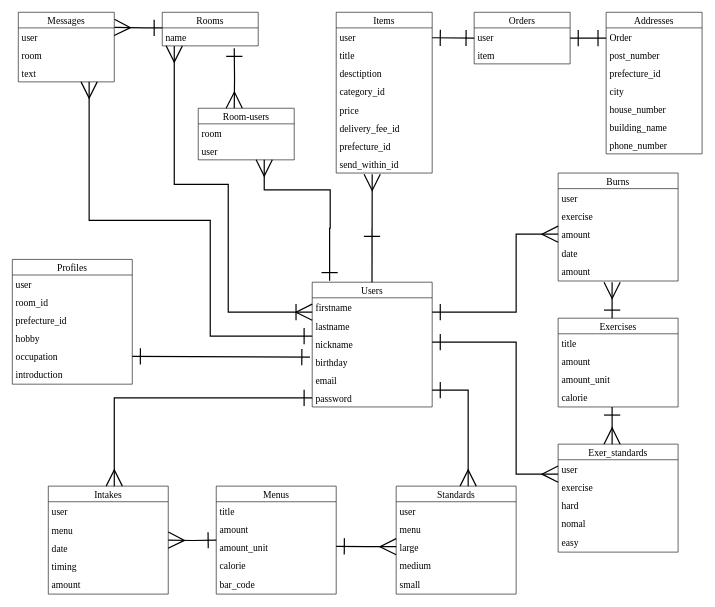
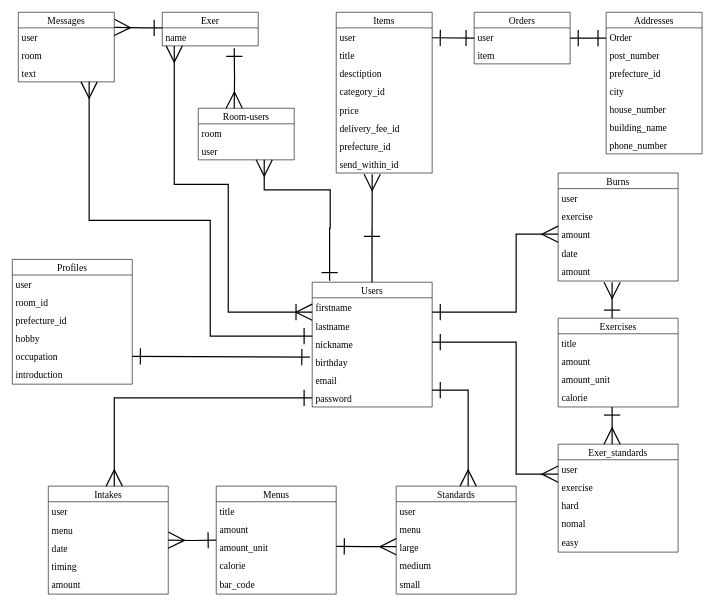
node "Rooms": label "Rooms" -> "Exer"
